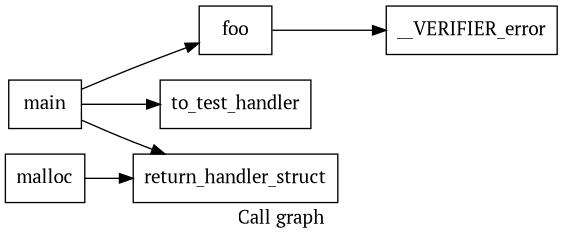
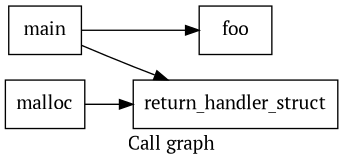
node "__VERIFIER_error": removed
node "to_test_handler": removed
